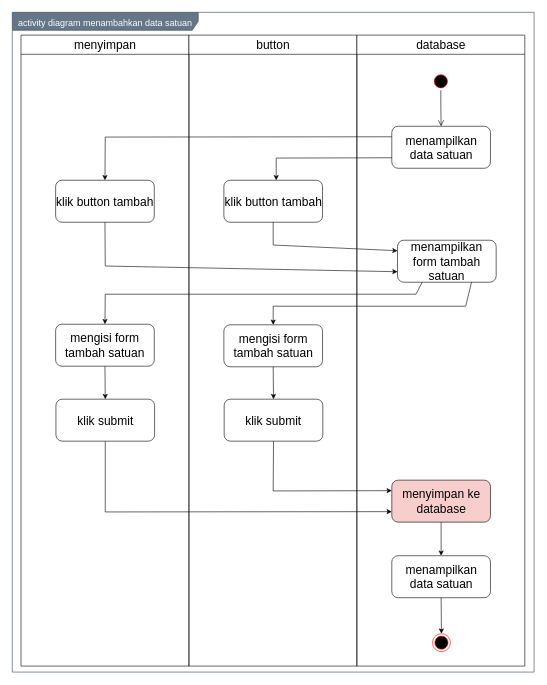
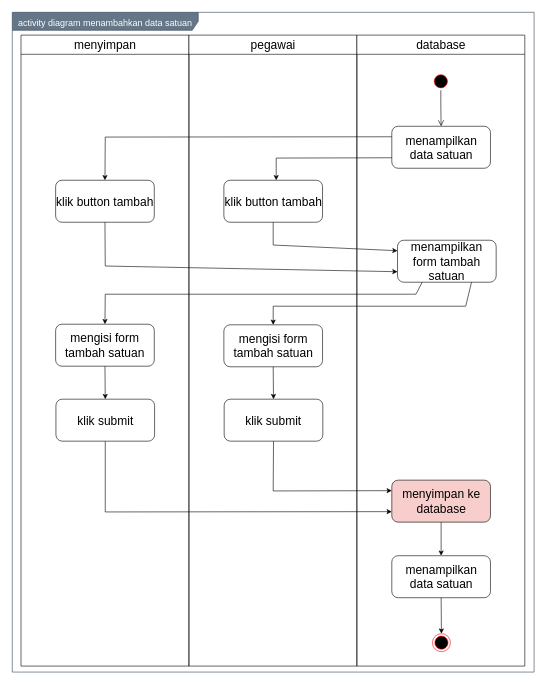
node "button": label "button" -> "pegawai"
